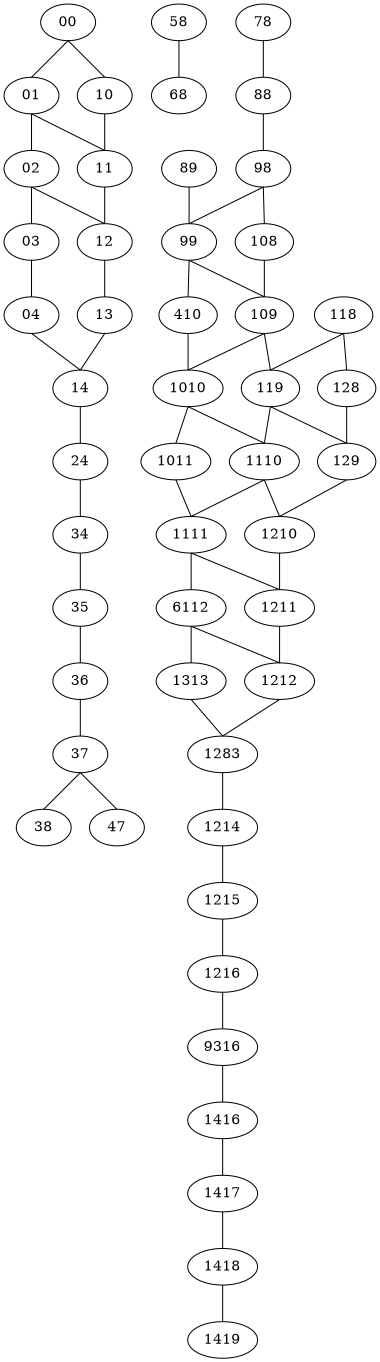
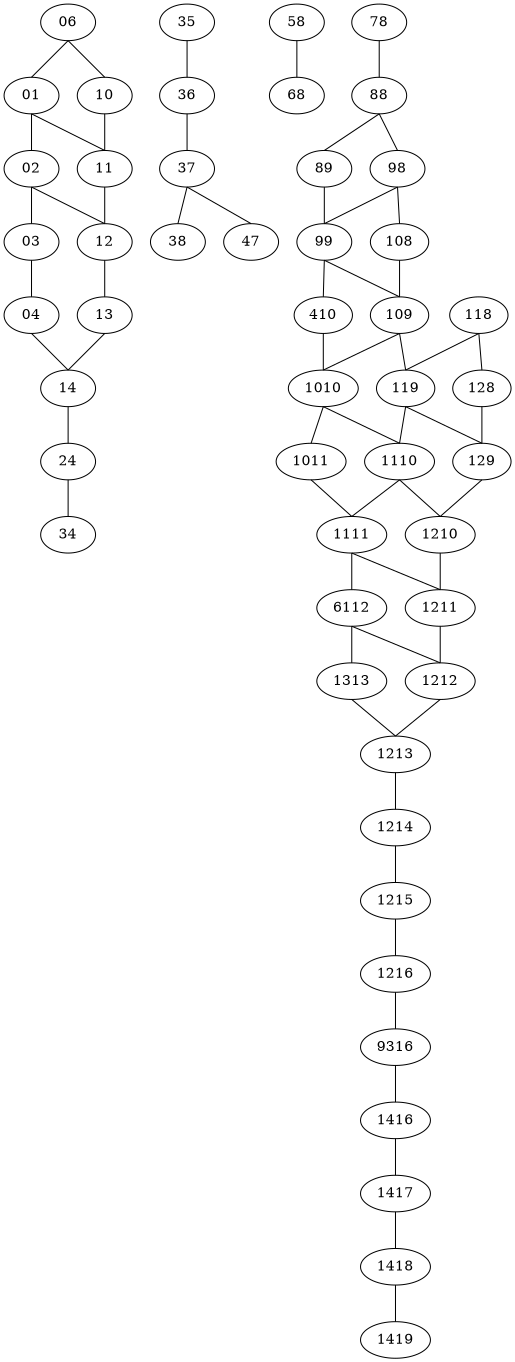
node "00": label "00" -> "06"
edge "88" -- "89": added
edge "34" -- "35": removed
node "1283": label "1283" -> "1213"
